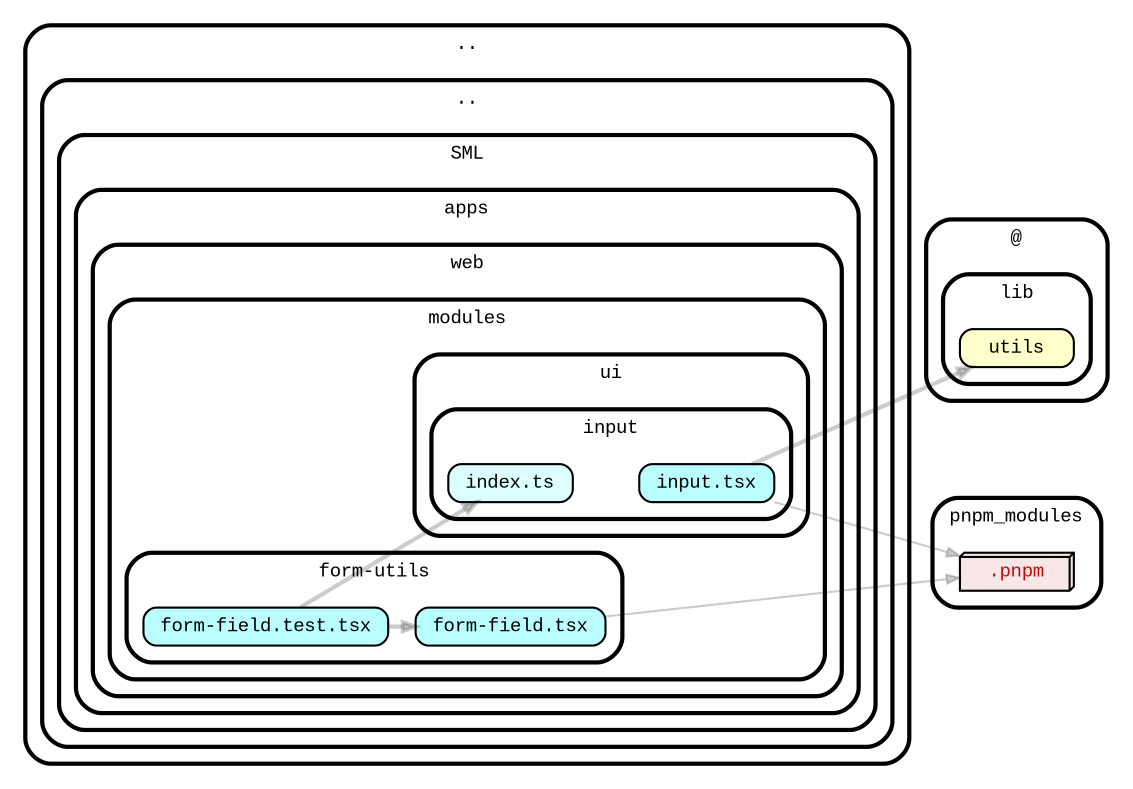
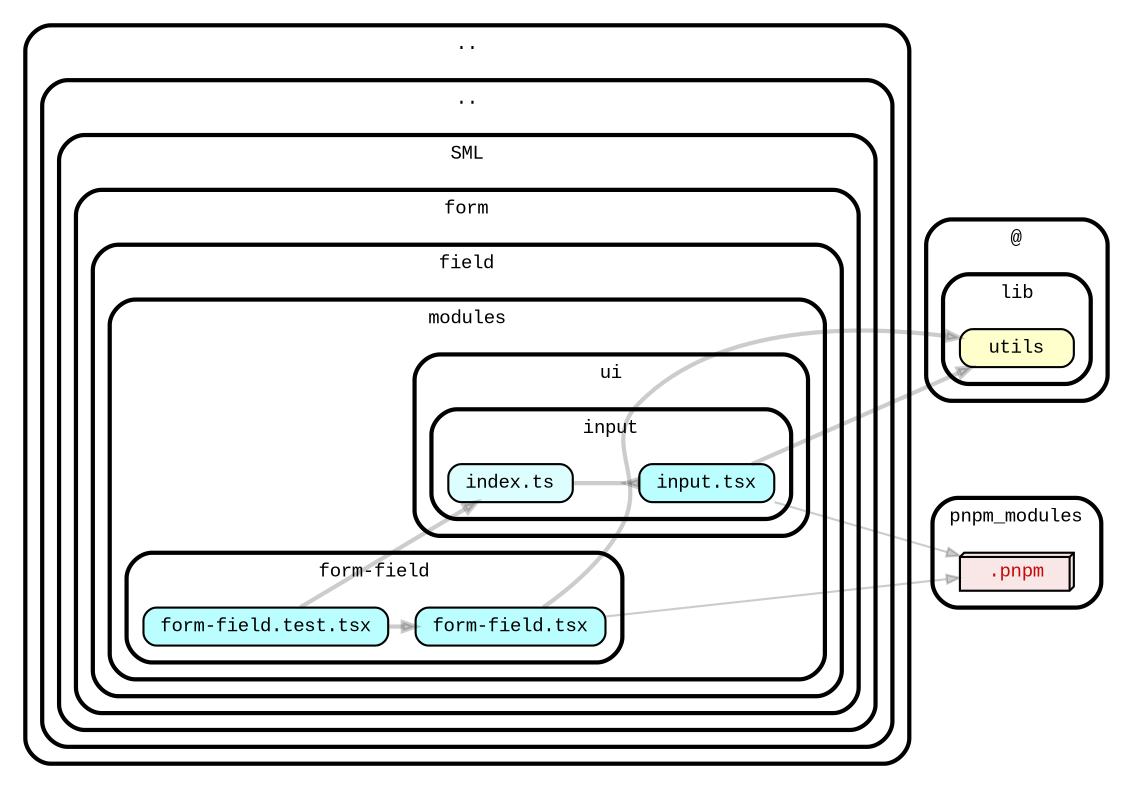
cluster "apps": label "apps" -> "form"
cluster "web": label "web" -> "field"
edge "form-field.tsx" -> "utils": added
edge "index.ts" -> "input.tsx": added
cluster "form-utils": label "form-utils" -> "form-field"
